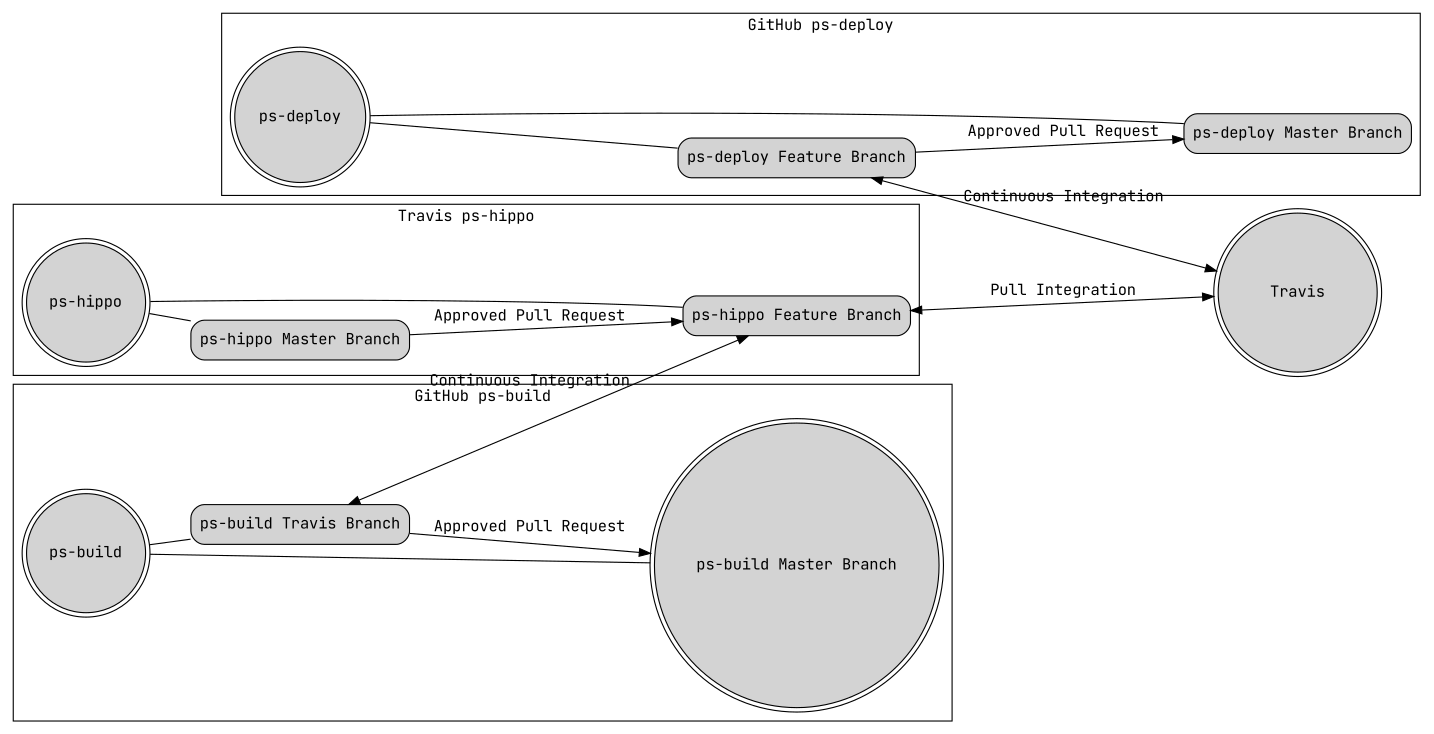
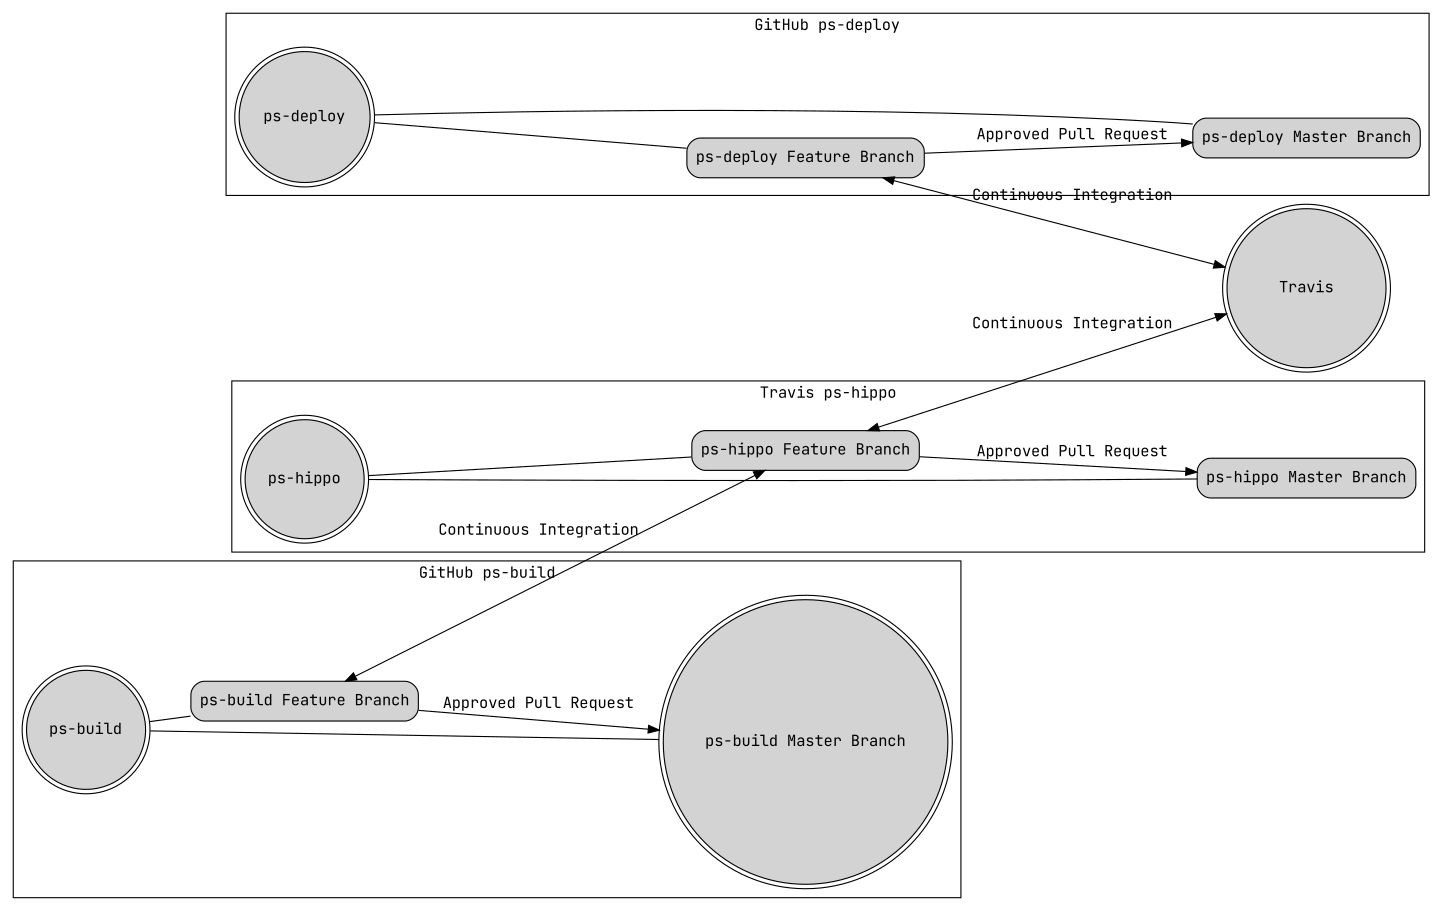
edge "Travis" -- "ps-hippo Feature Branch": label "Pull Integration" -> "Continuous Integration"
edge "ps-hippo Master Branch" -> "ps-hippo Feature Branch": reversed
node "ps-build Travis Branch": label "ps-build Travis Branch" -> "ps-build Feature Branch"
